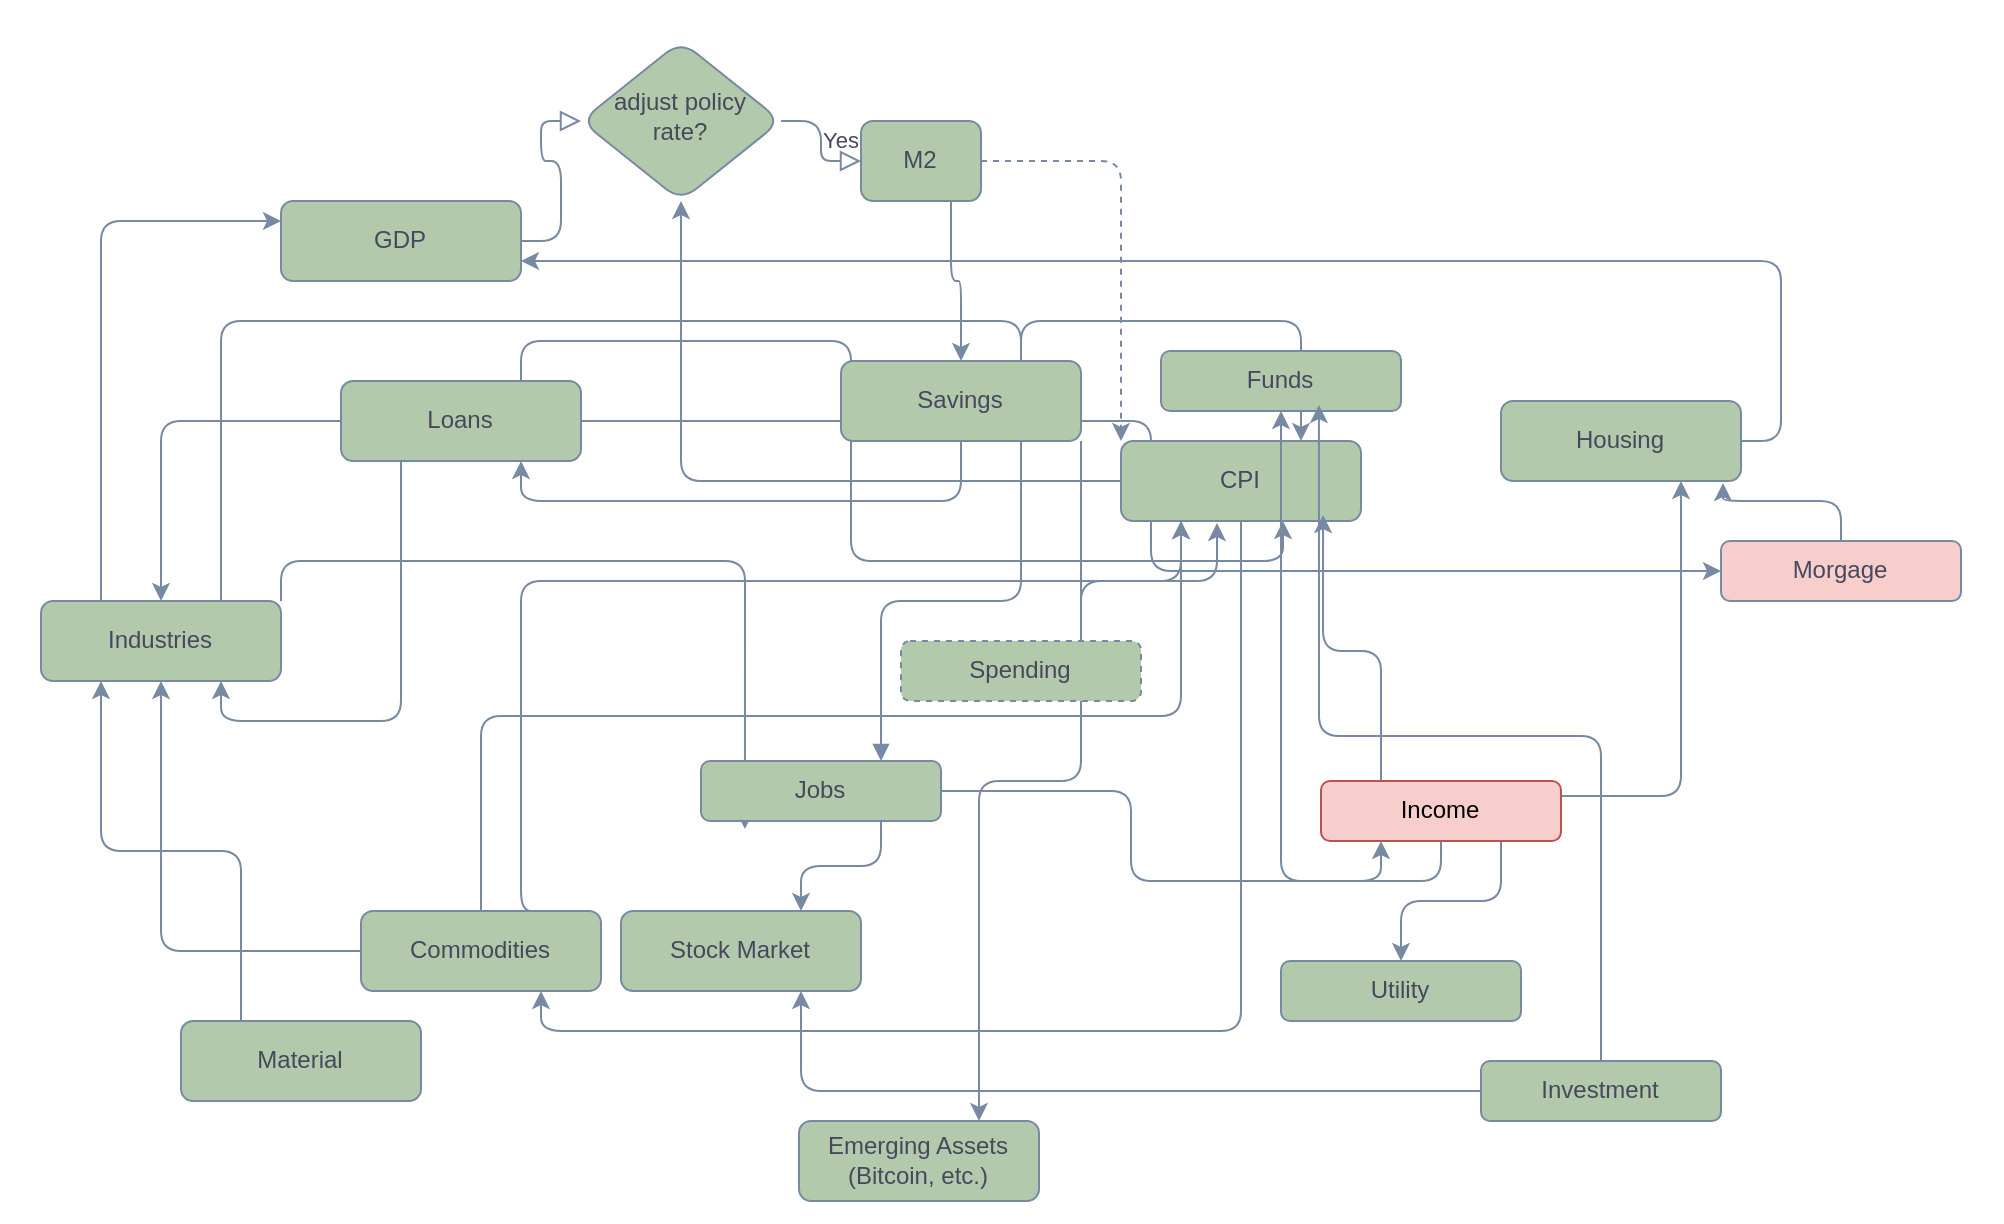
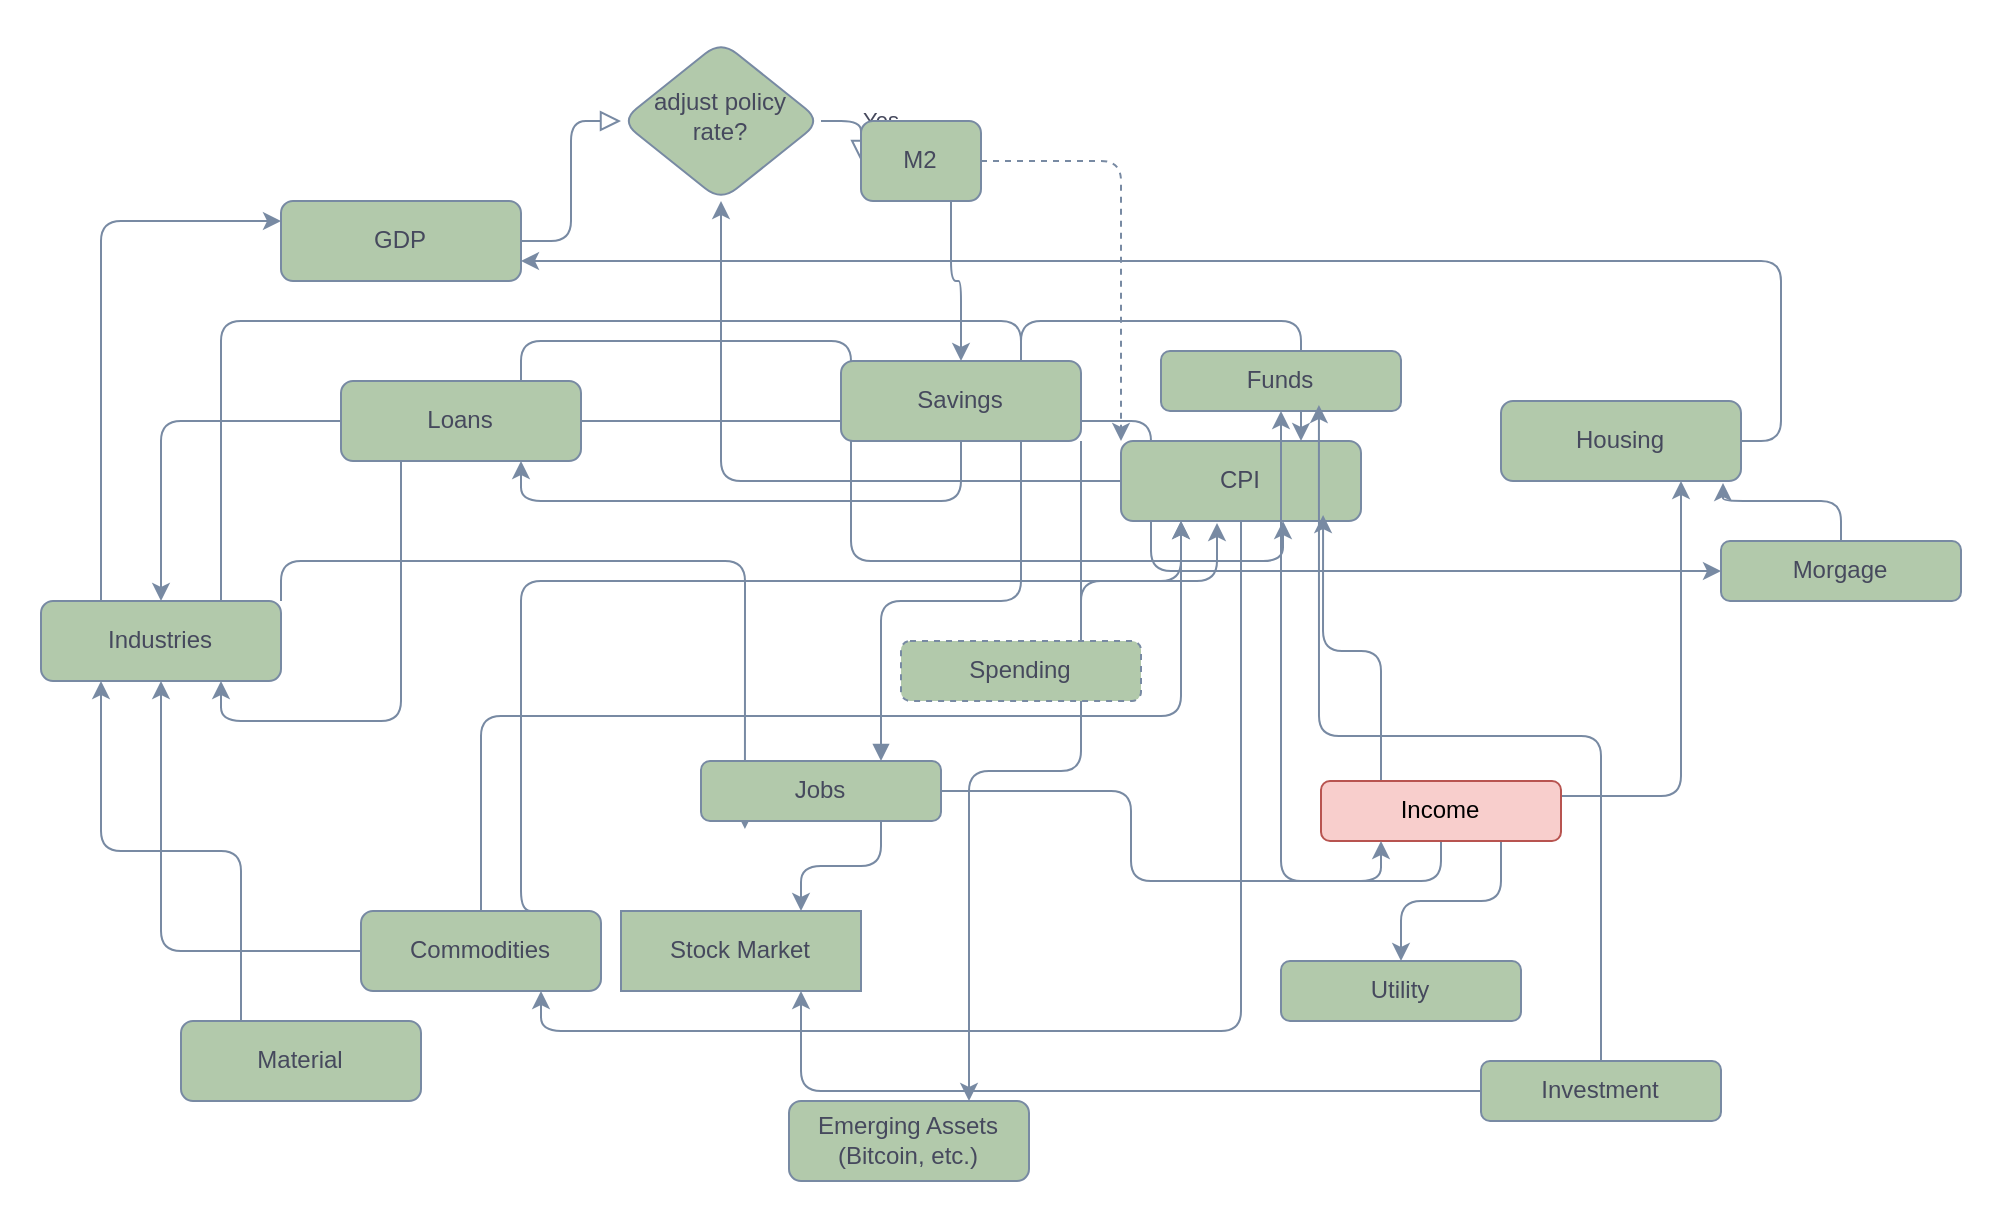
node "adjust policy rate?": moved (681, 121) -> (721, 121)
node "Morgage": fillcolor #f8cecc -> #b2c9ab
node "Stock Market": shape rounded rectangle -> rectangle
node "Emerging Assets (Bitcoin, etc.)": moved (919, 1161) -> (909, 1141)
